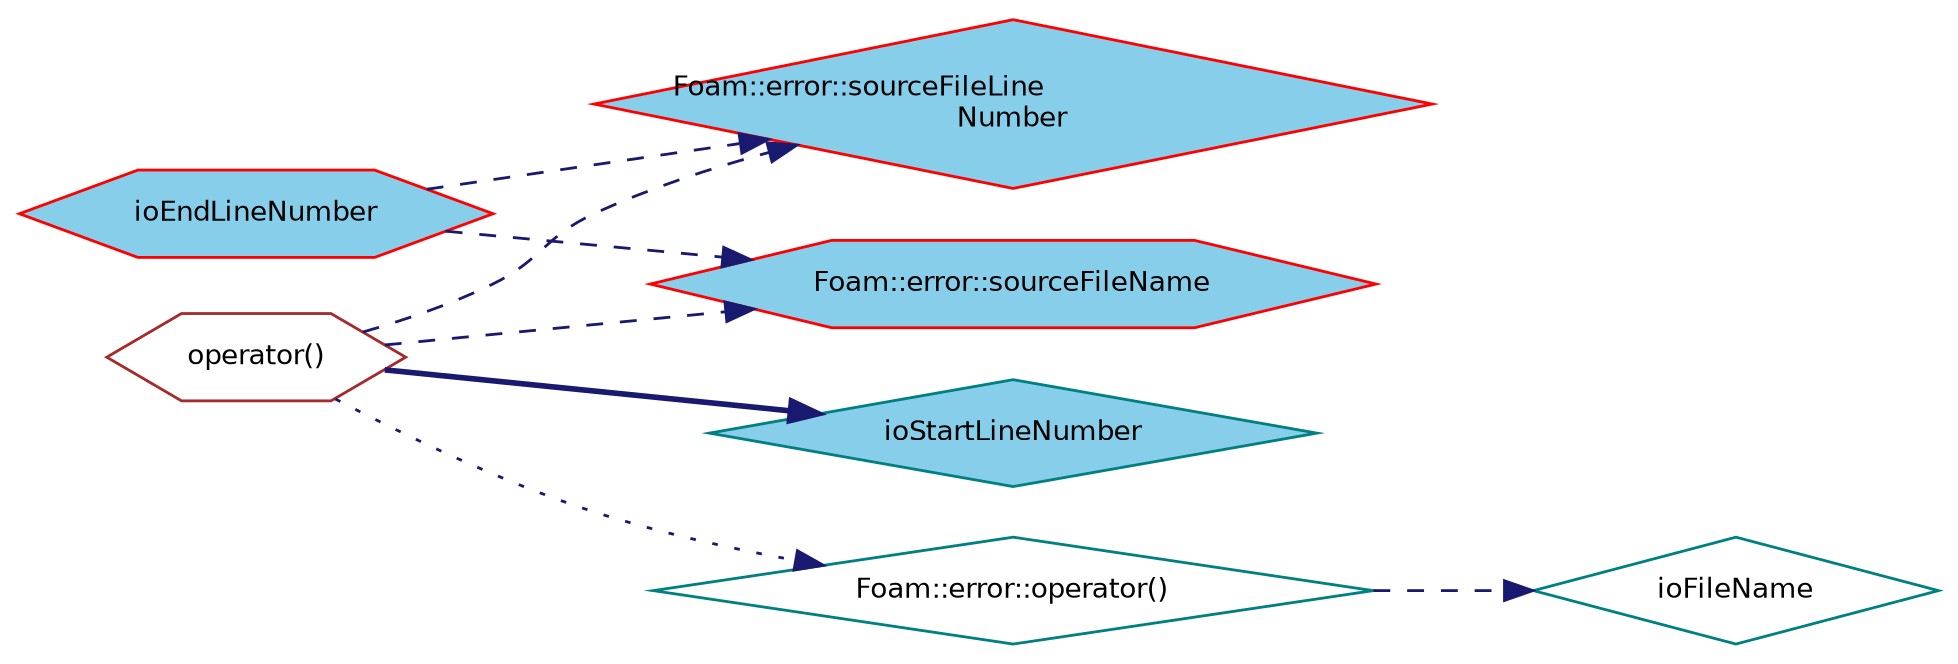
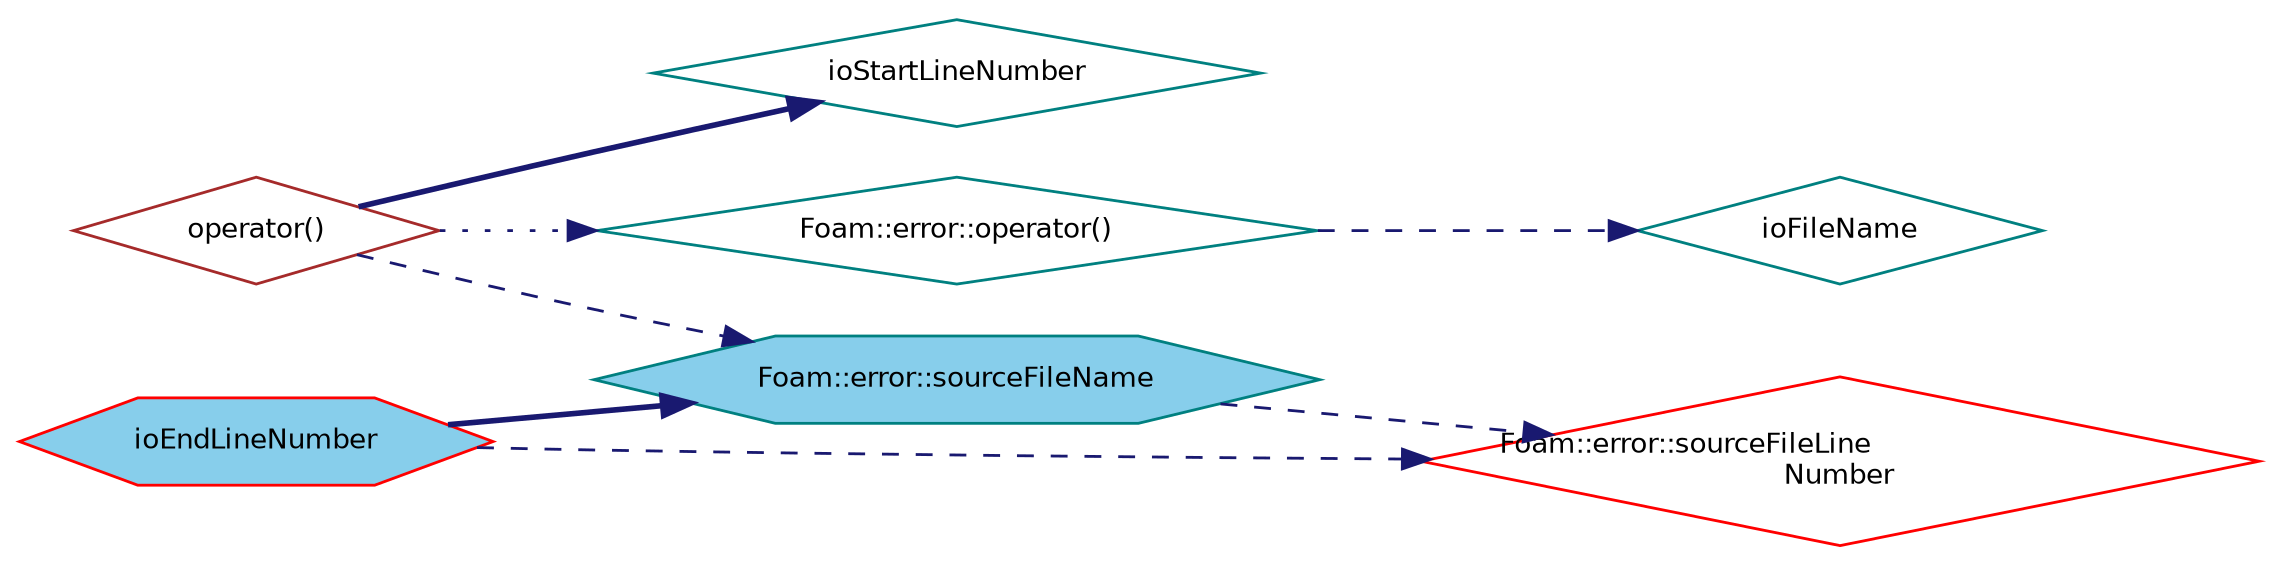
node "Foam::error::sourceFileLine Number": fillcolor skyblue -> white
edge "operator()" -> "Foam::error::sourceFileLine Number": now "Foam::error::sourceFileName" -> "Foam::error::sourceFileLine Number"
edge "ioEndLineNumber" -> "Foam::error::sourceFileName": style dashed -> bold
node "Foam::error::sourceFileName": color red -> teal
node "operator()": shape hexagon -> diamond
node "ioStartLineNumber": fillcolor skyblue -> white
